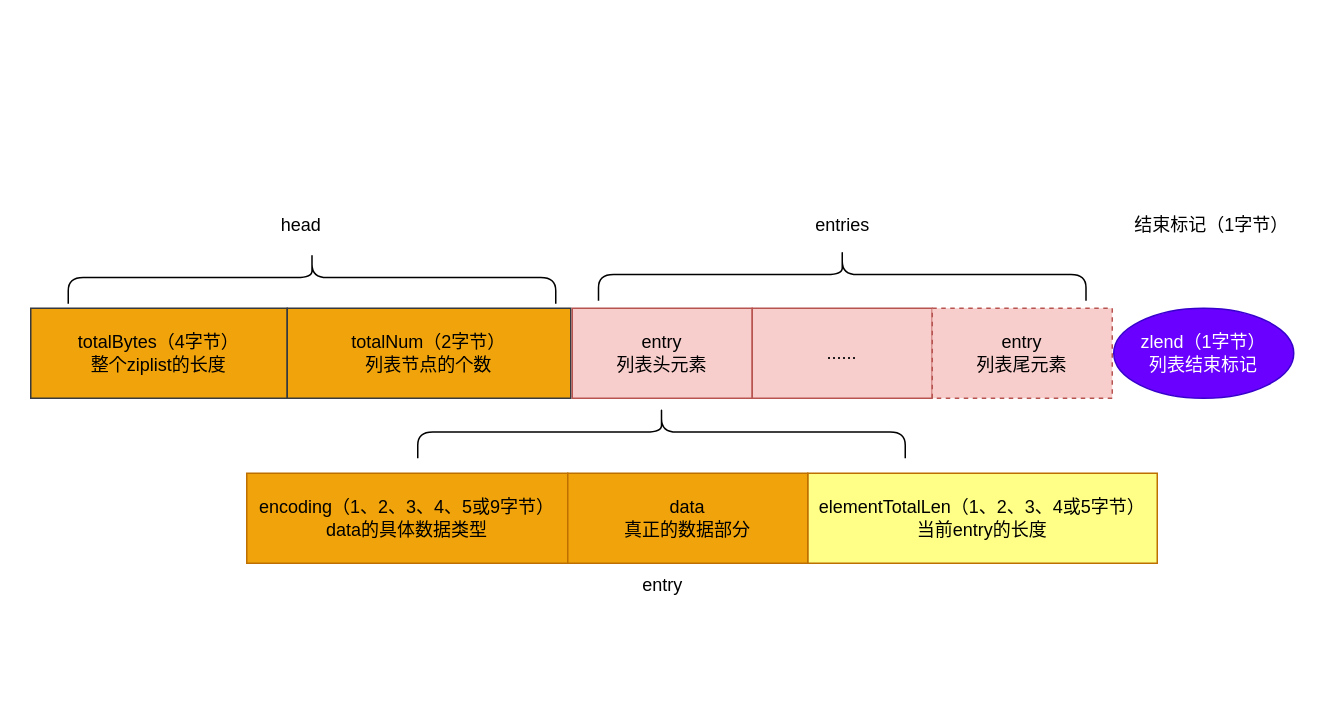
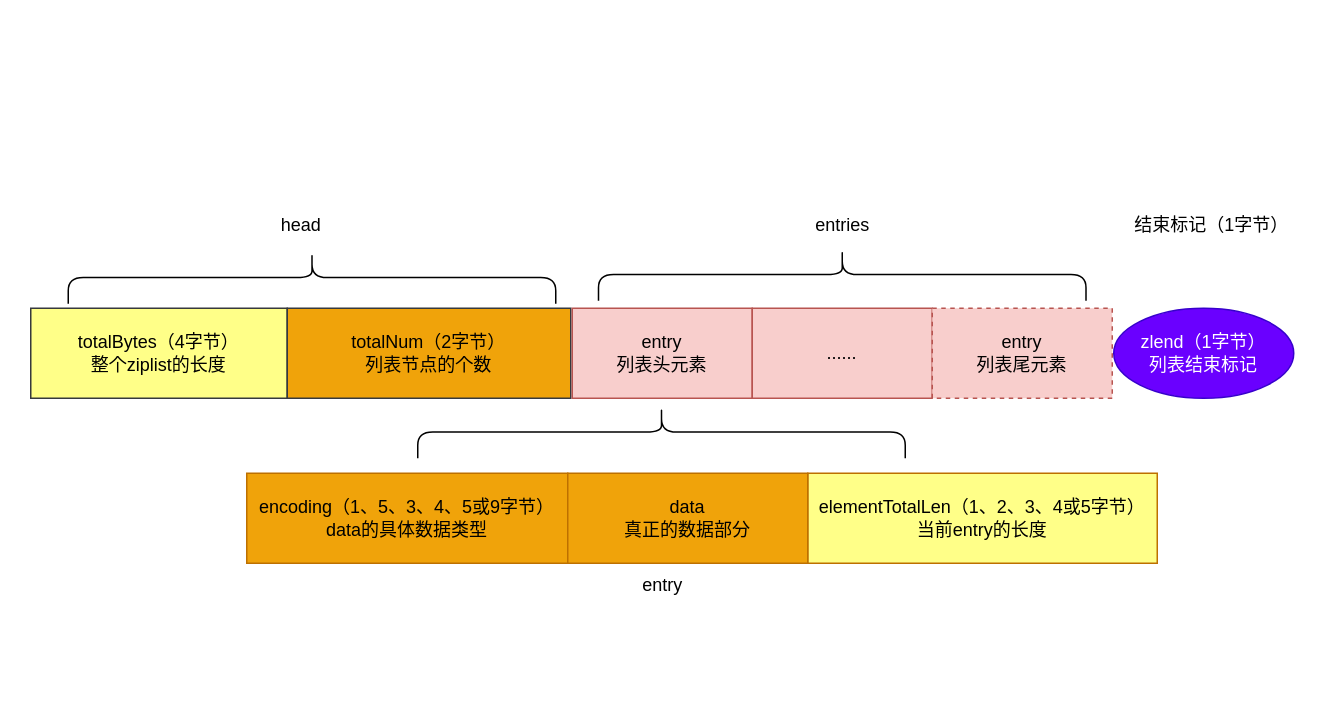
node "totalBytes（4字节） 整个ziplist的长度": fillcolor #f0a30a -> #ffff88
node "encoding（1、2、3、4、5或9字节） data的具体数据类型": label "encoding（1、2、3、4、5或9字节） data的具体数据类型" -> "encoding（1、5、3、4、5或9字节） data的具体数据类型"
